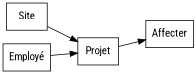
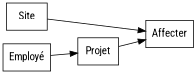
edge "Site" -> "Projet": now "Site" -> "Affecter"
